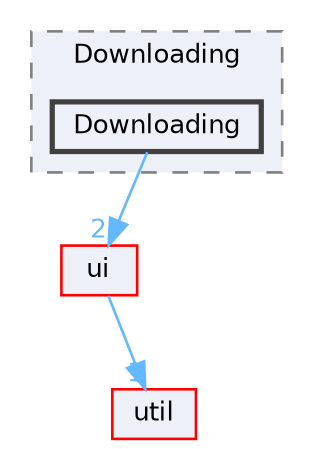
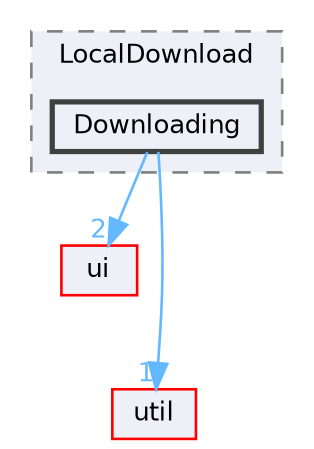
cluster "Downloading": label "Downloading" -> "LocalDownload"
edge "ui" -> "util": now "Downloading" -> "util"
